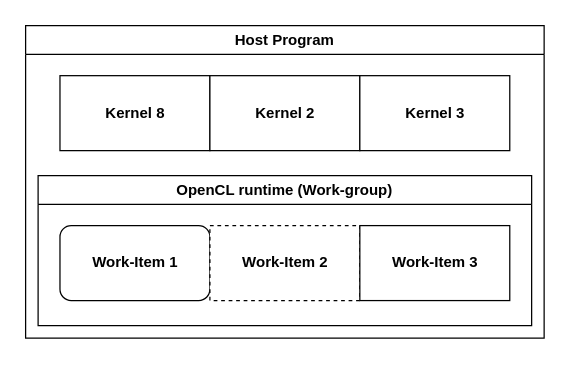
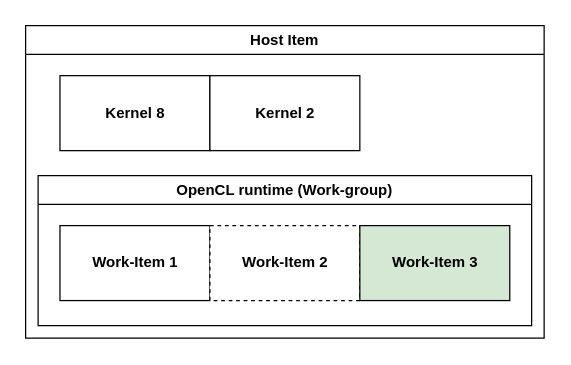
node "Host Program": label "Host Program" -> "Host Item"
node "Kernel 3": removed
node "Work-Item 1": shape rounded rectangle -> rectangle
node "Work-Item 3": fillcolor #ffffff -> #d5e8d4
